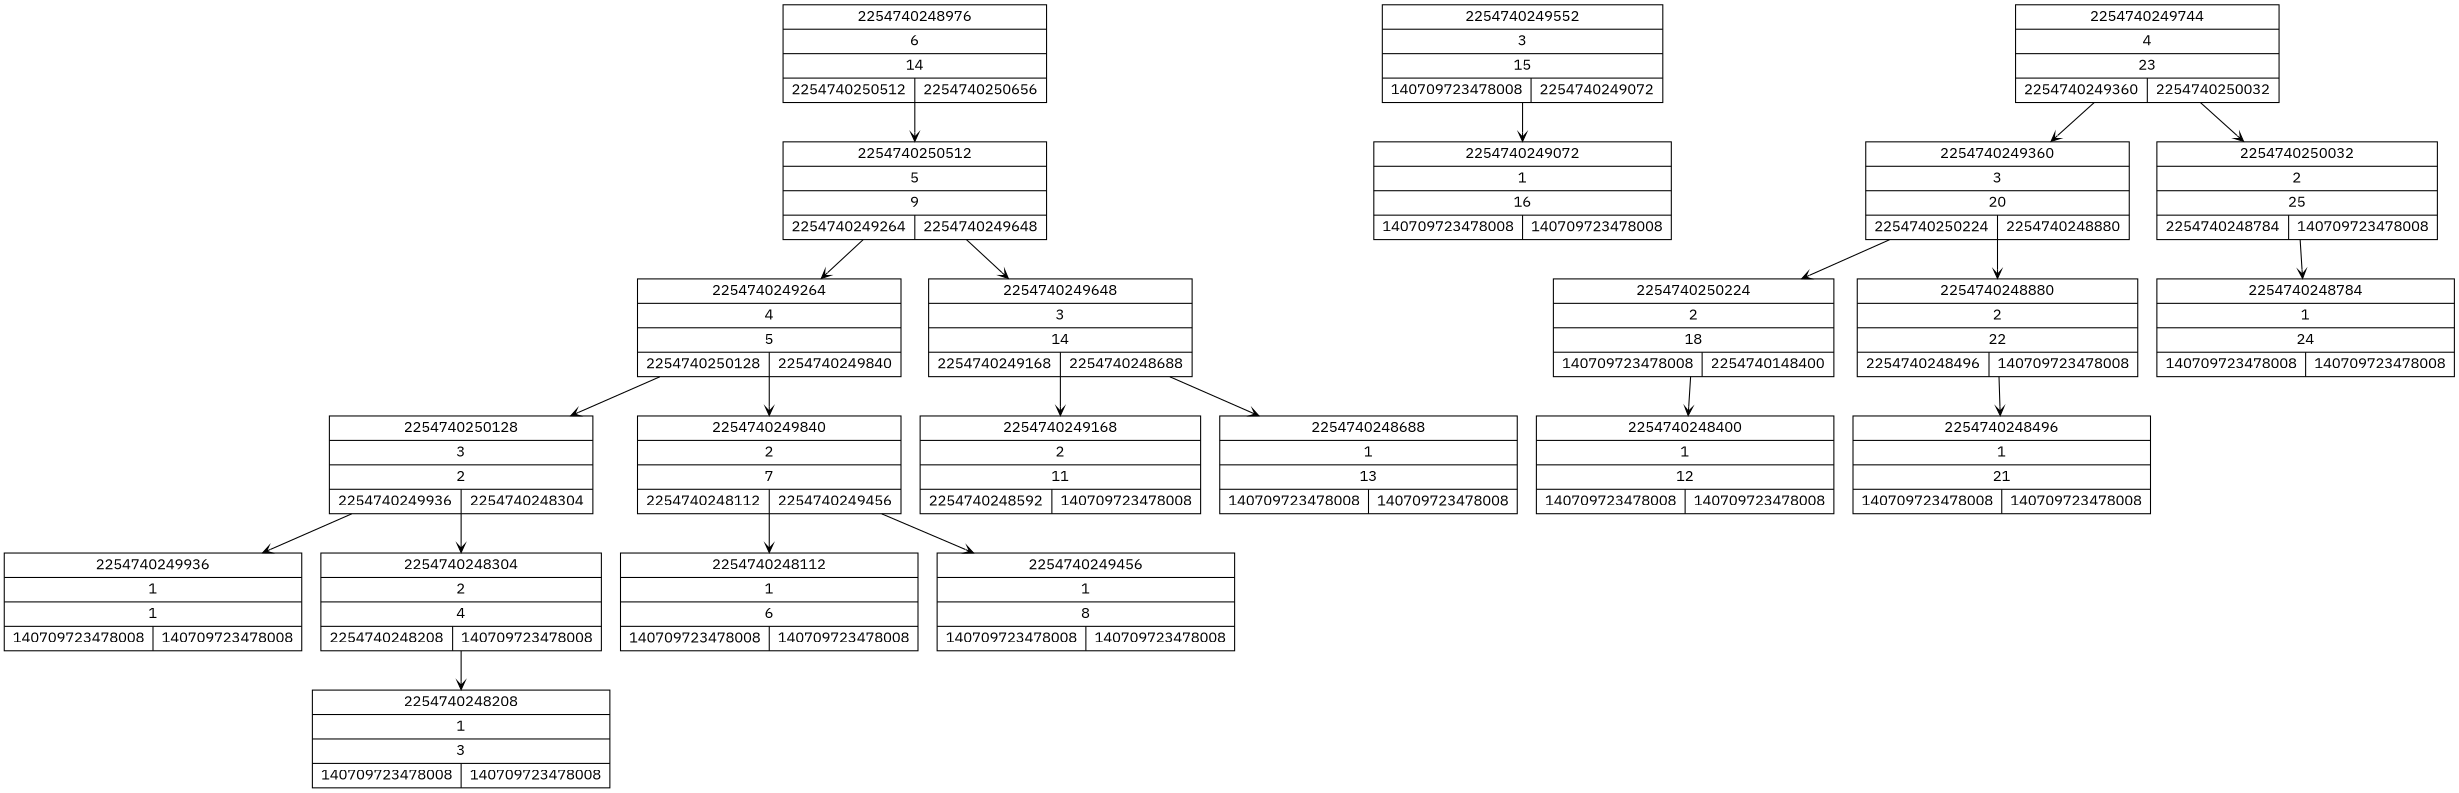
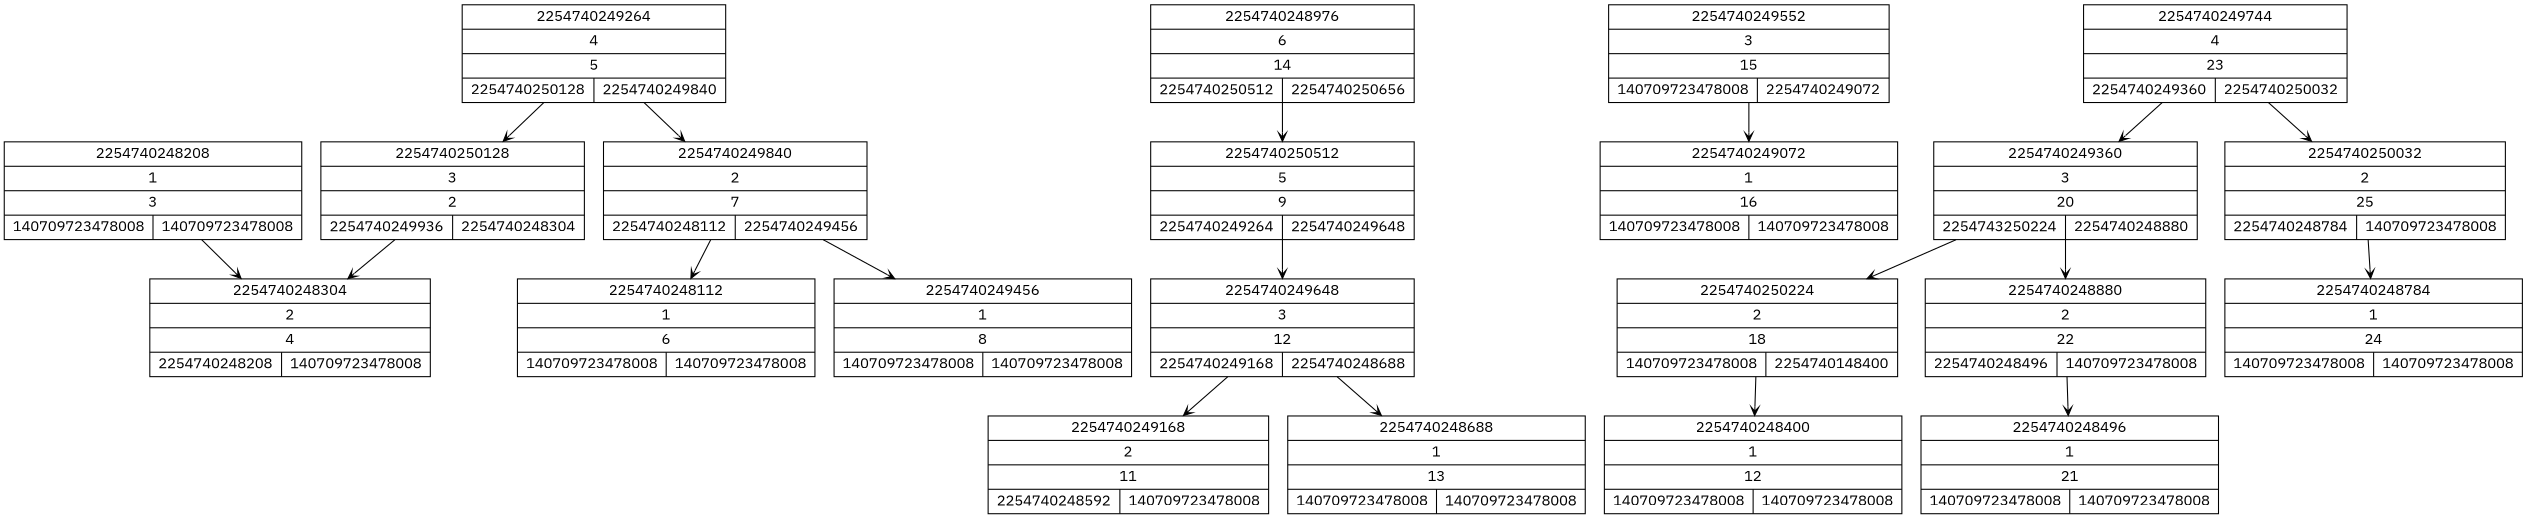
node "2254740249360": text "2254740250224" -> "2254743250224"
edge "2254740250512" -> "2254740249264": removed
node "2254740249648": text "14" -> "12"
node "2254740249936": removed
edge "2254740248304" -> "2254740248208": reversed
